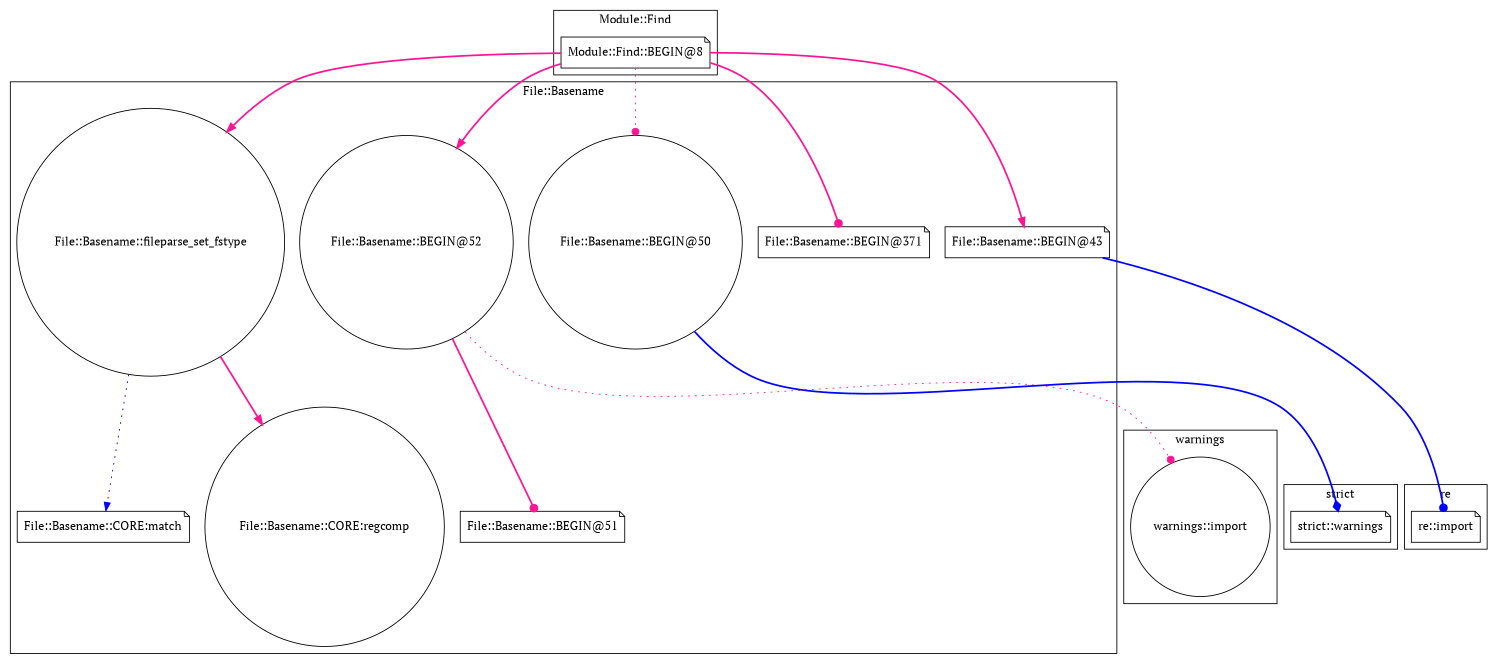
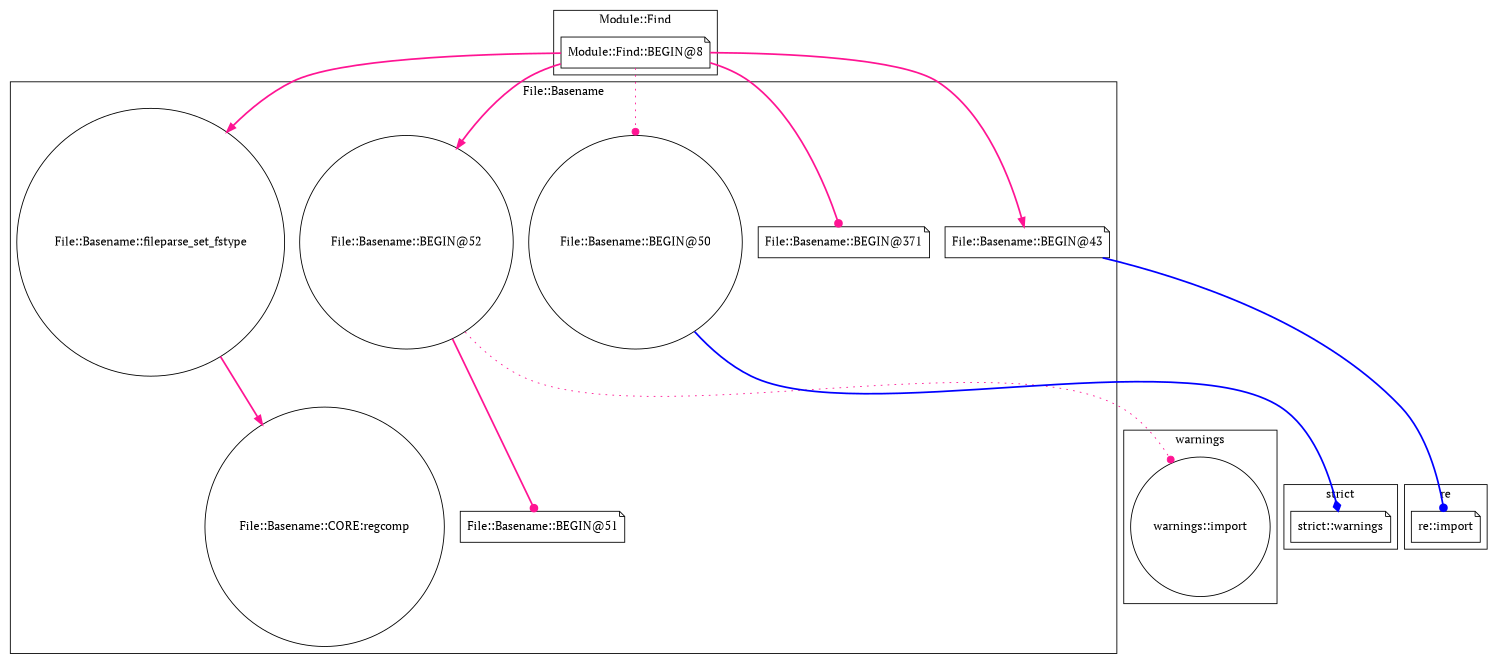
node "File::Basename::CORE:match": removed
